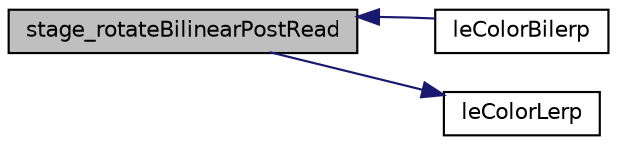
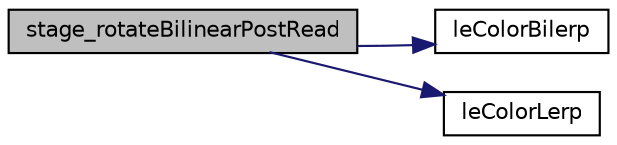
edge "leColorBilerp" -> "stage_rotateBilinearPostRead": reversed
